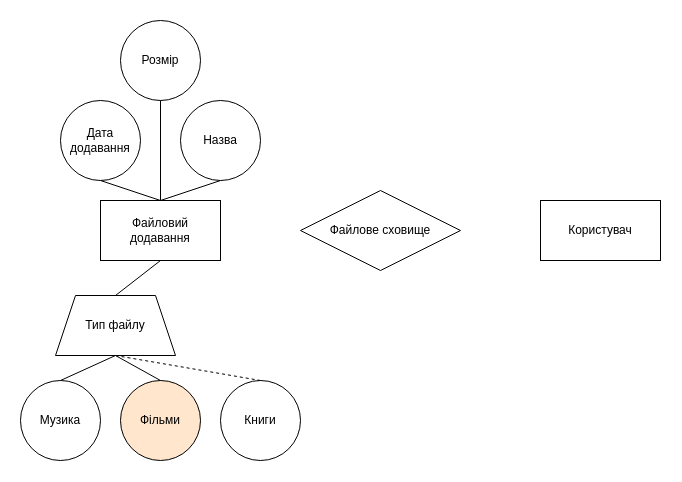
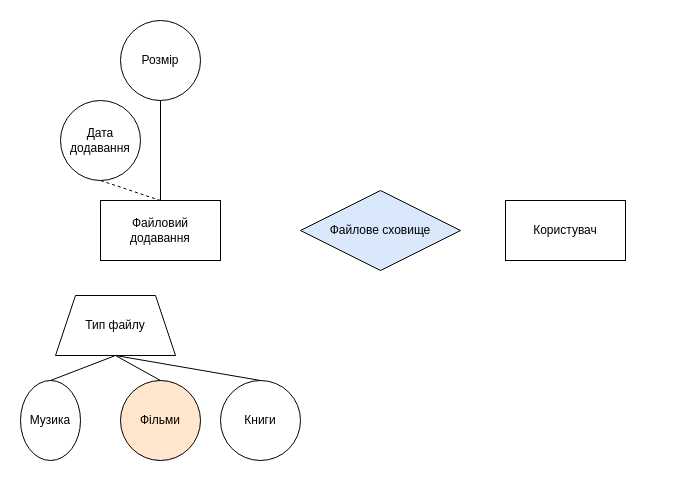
node "Назва": removed
edge "Дата додавання" -- "Файловий додавання": style solid -> dashed
edge "Назва" -- "Файловий додавання": removed
node "Файлове сховище": fillcolor #ffffff -> #dae8fc
node "Користувач": moved (601, 231) -> (566, 231)
edge "Файловий додавання" -- "Тип файлу": removed
edge "Тип файлу" -- "Книги": style dashed -> solid
node "Музика": size 80x80 -> 60x80
